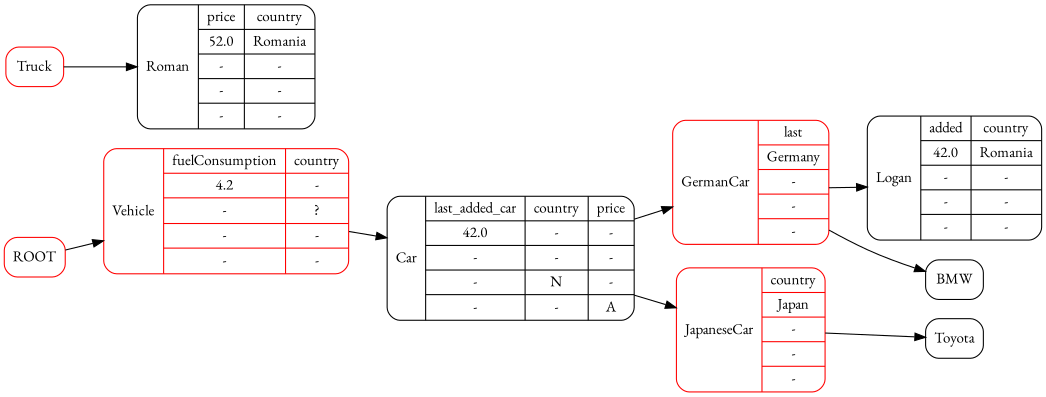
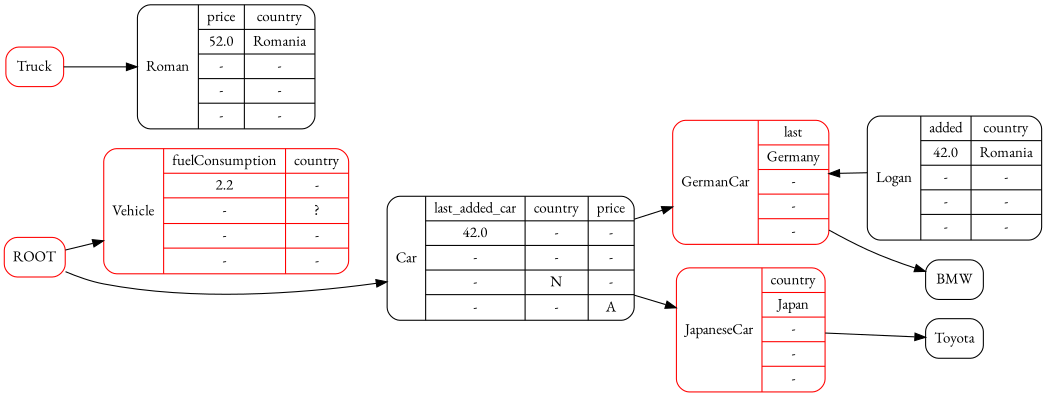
node "Vehicle": text "4.2" -> "2.2"
edge "GermanCar" -> "Logan": reversed
edge "Vehicle" -> "Car": now "ROOT" -> "Car"
